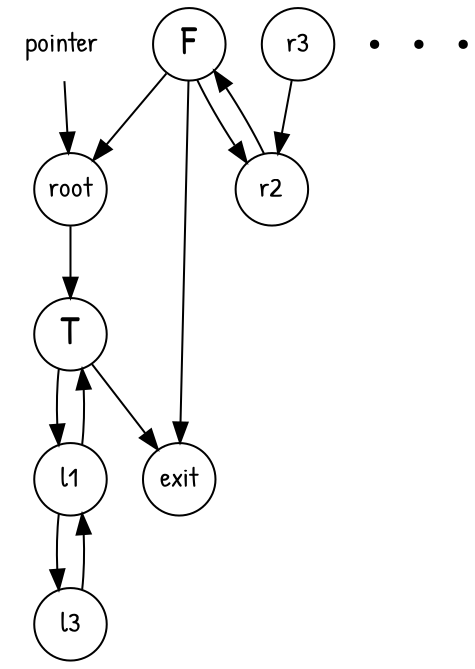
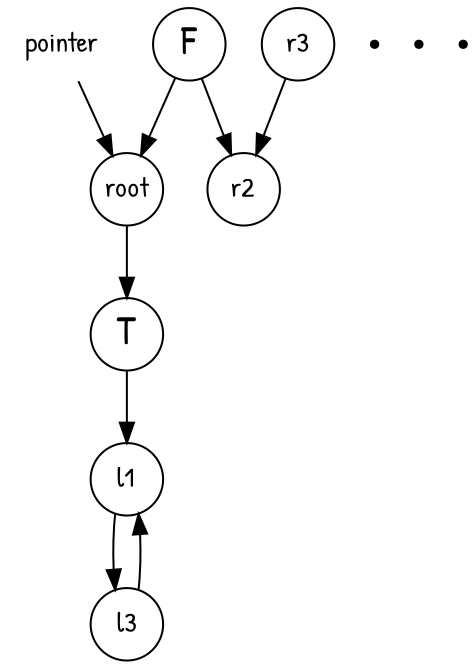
edge "r2" -> "F": removed
edge "l1" -> "T": removed
node "exit": removed
